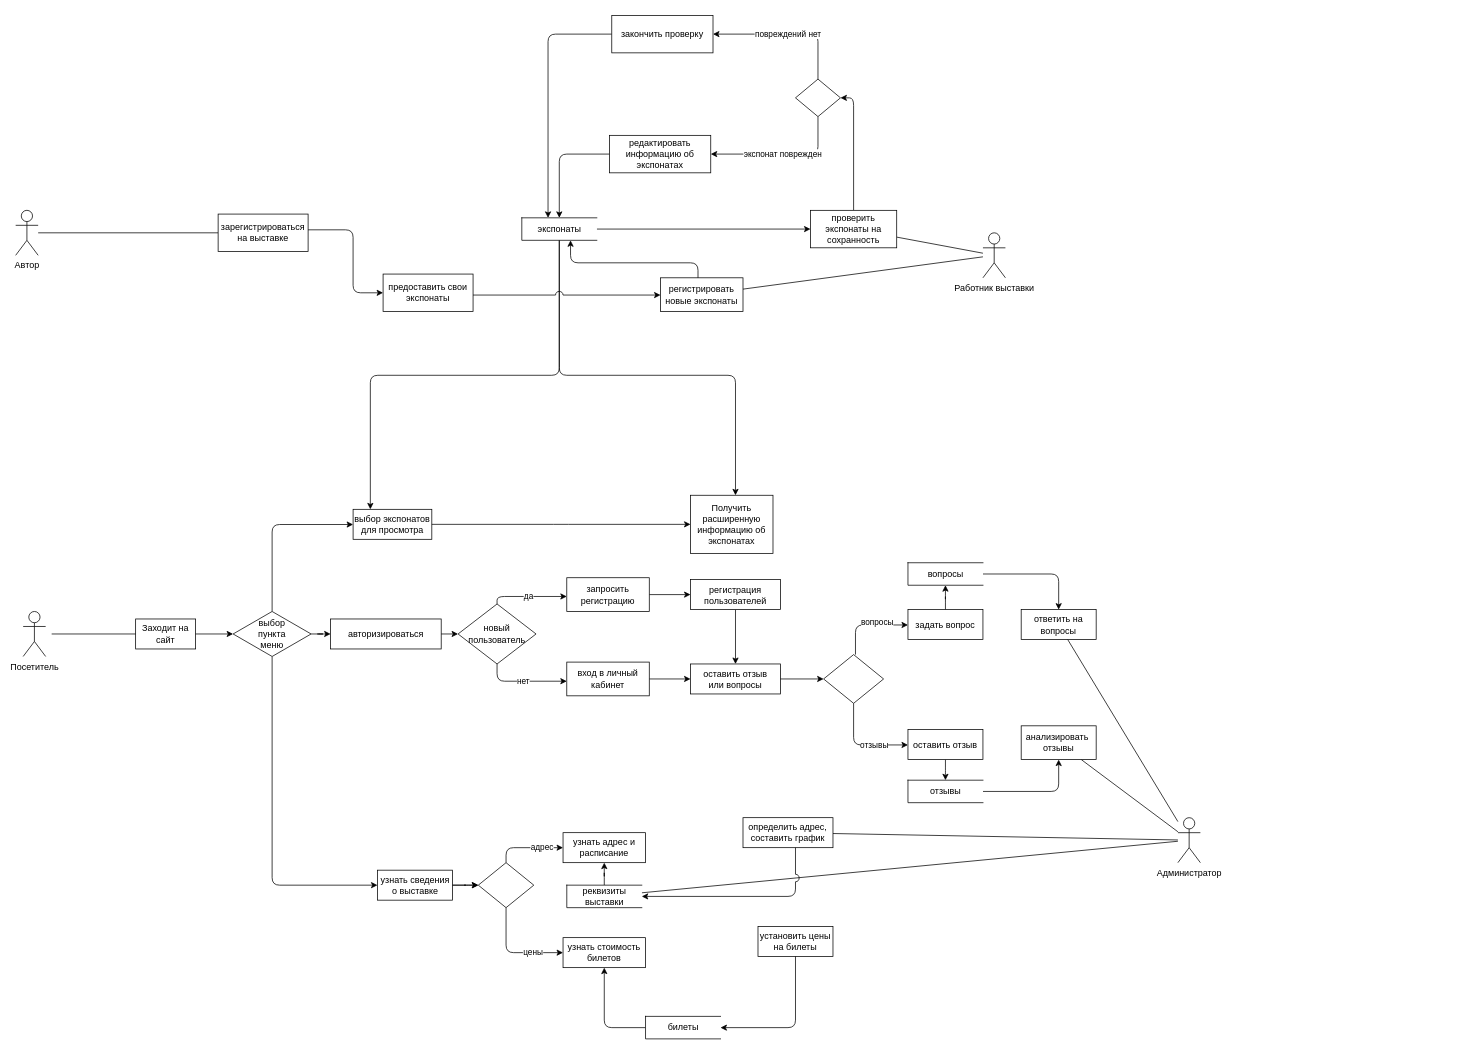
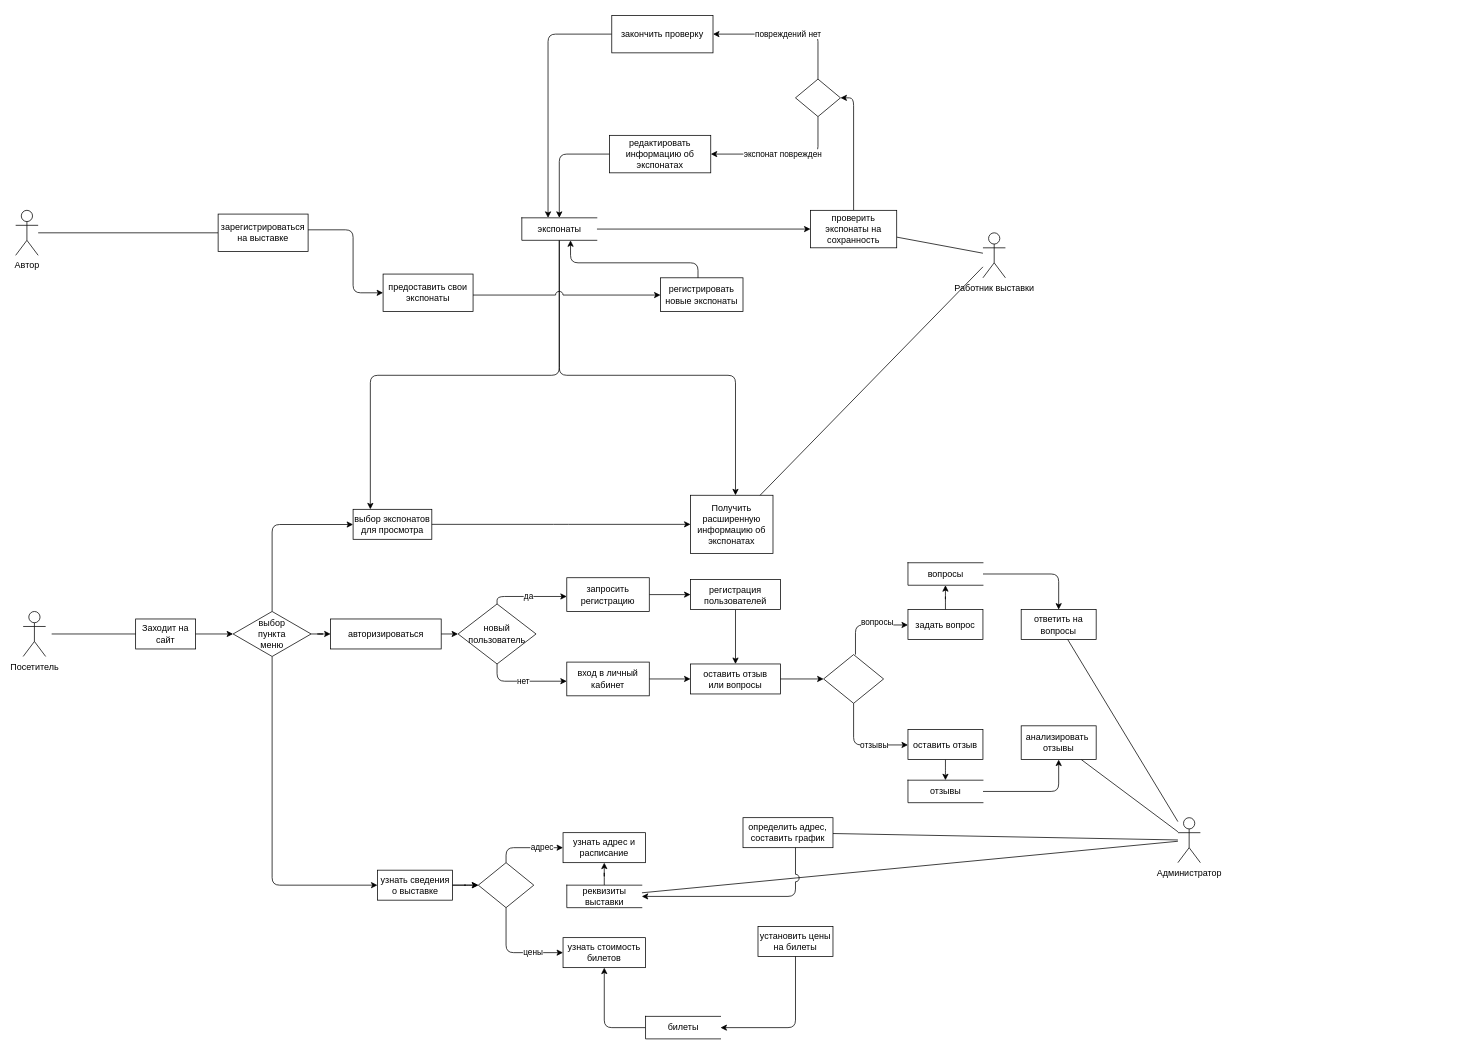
edge "Работник выставки" -- "регистрировать новые экспонаты": now "Работник выставки" -- "Получить расширенную информацию об экспонатах"
